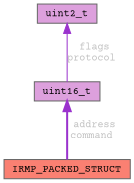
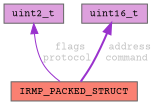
edge "uint16_t" -> "uint2_t": now "IRMP_PACKED_STRUCT" -> "uint2_t"
